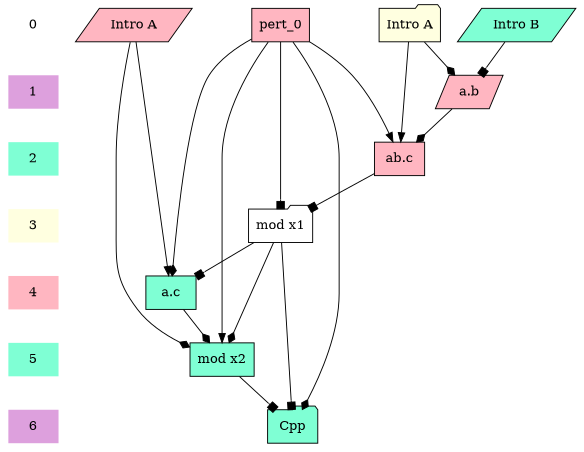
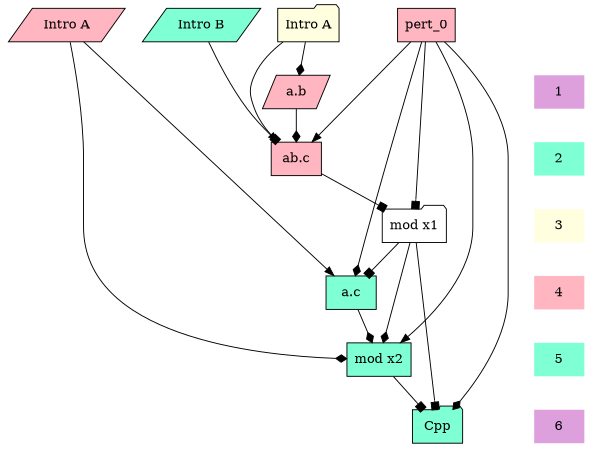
node "0": removed
edge "Intro B" -> "a.b": now "Intro B" -> "ab.c"
